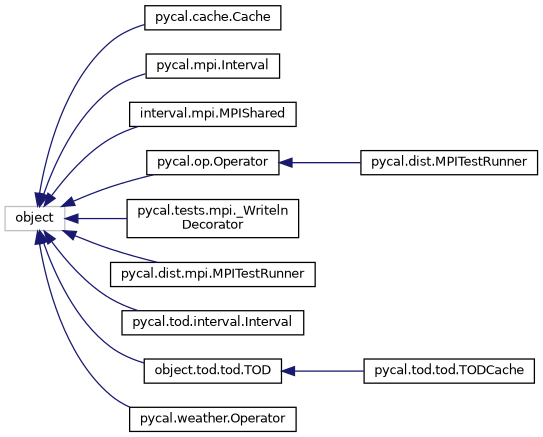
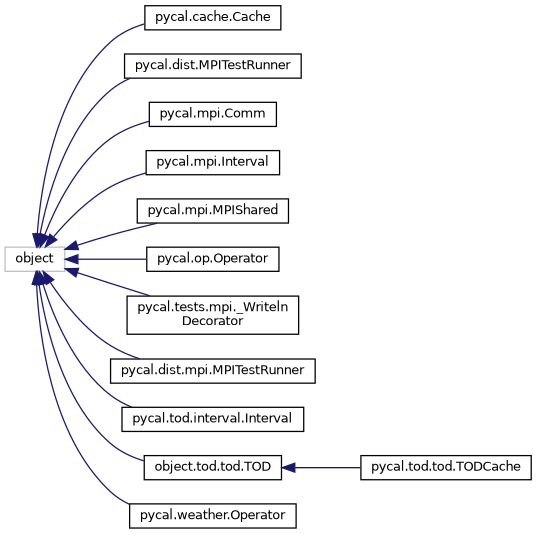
node "interval.mpi.MPIShared": label "interval.mpi.MPIShared" -> "pycal.mpi.MPIShared"
node "pycal.mpi.Comm": added
edge "pycal.dist.MPITestRunner" -> "pycal.op.Operator": now "pycal.dist.MPITestRunner" -> "object"
